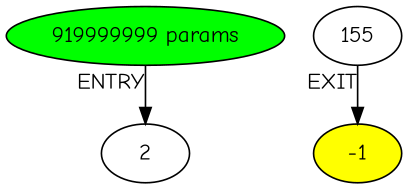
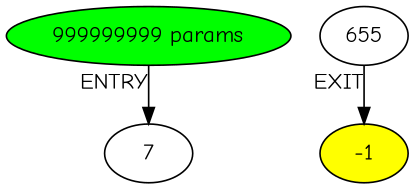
node "919999999 params": label "919999999 params" -> "999999999 params"
node "155": label "155" -> "655"
node "2": label "2" -> "7"
